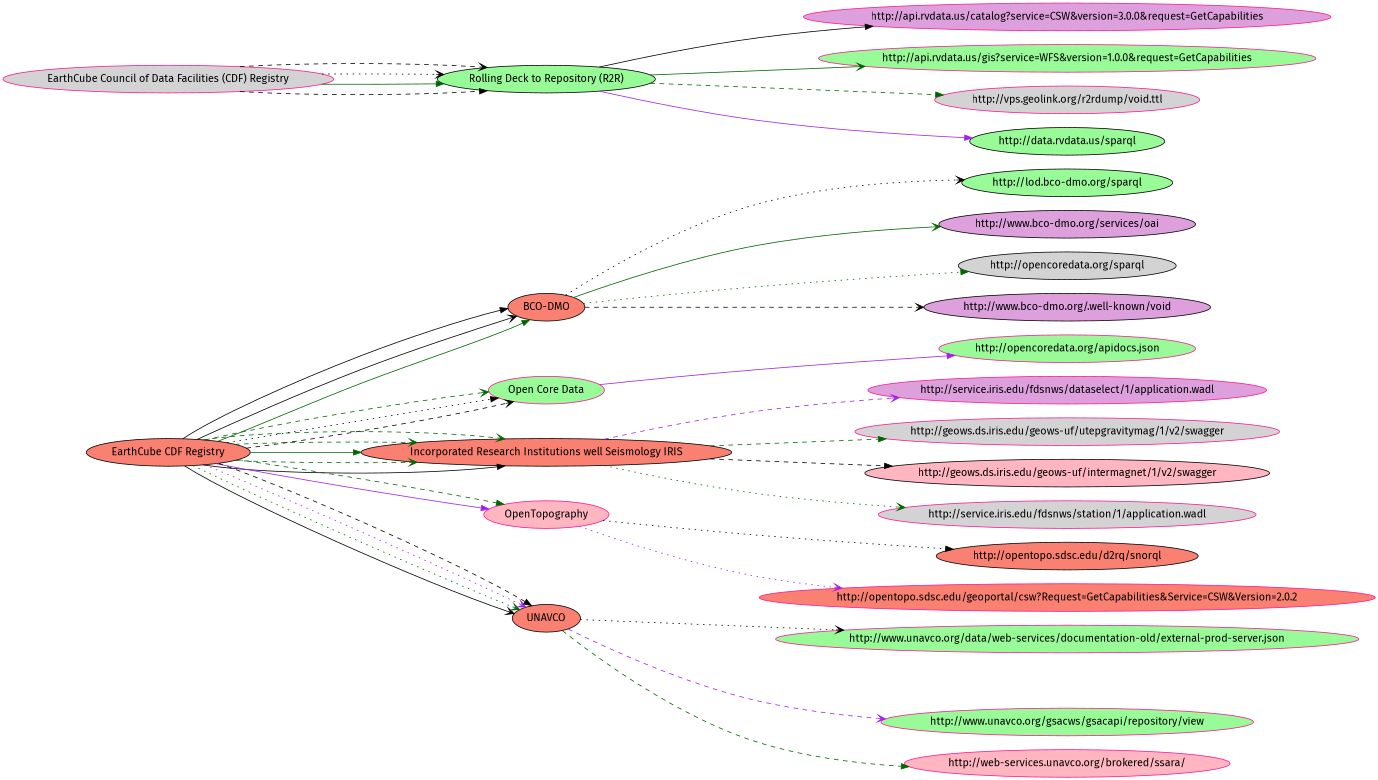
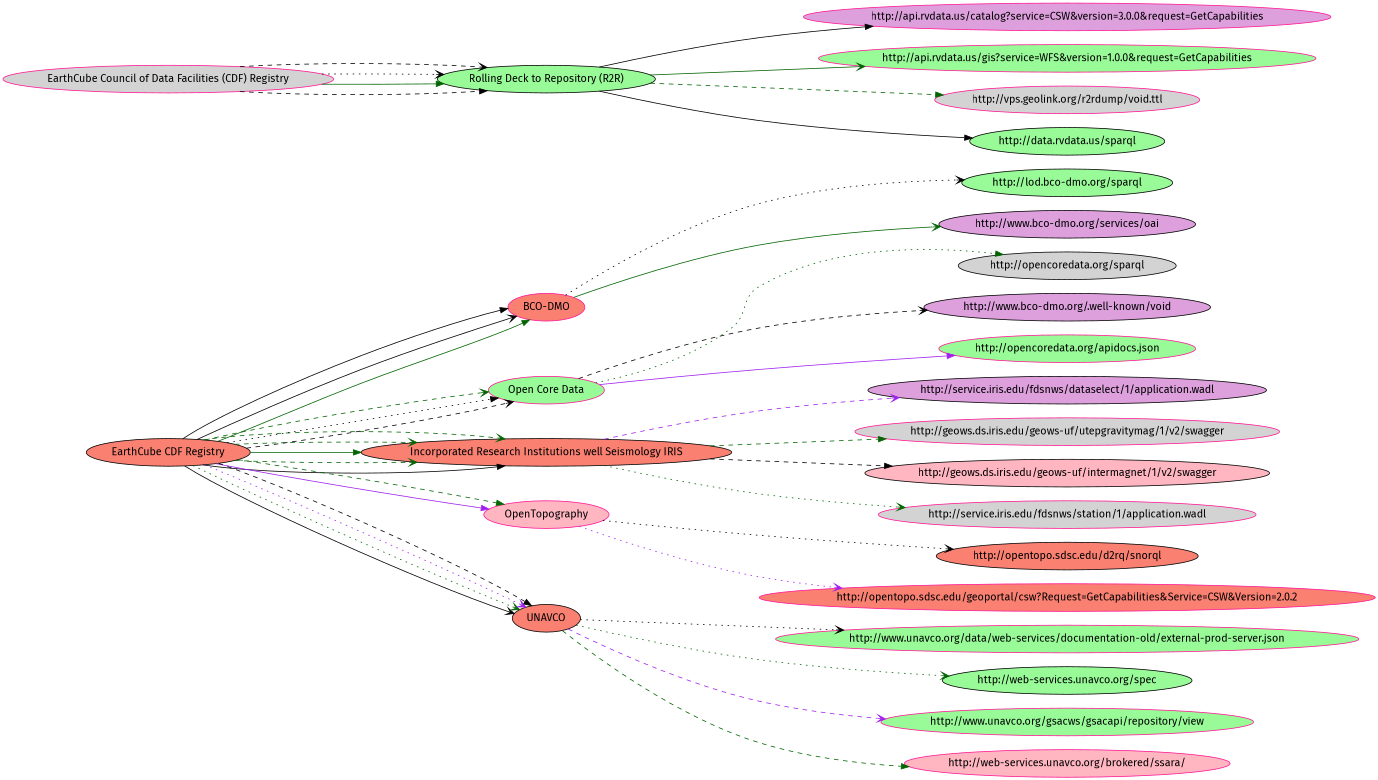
edge "Rolling Deck to Repository (R2R)" -> "http://data.rvdata.us/sparql": color purple -> black
edge "BCO-DMO" -> "http://opencoredata.org/sparql": now "Open Core Data" -> "http://opencoredata.org/sparql"
node "BCO-DMO": color black -> deeppink
edge "BCO-DMO" -> "http://www.bco-dmo.org/.well-known/void": now "Open Core Data" -> "http://www.bco-dmo.org/.well-known/void"
node "http://service.iris.edu/fdsnws/dataselect/1/application.wadl": color deeppink -> black
edge "OpenTopography" -> "http://opentopo.sdsc.edu/d2rq/snorql": arrowhead normal -> vee
node "http://web-services.unavco.org/spec": added
